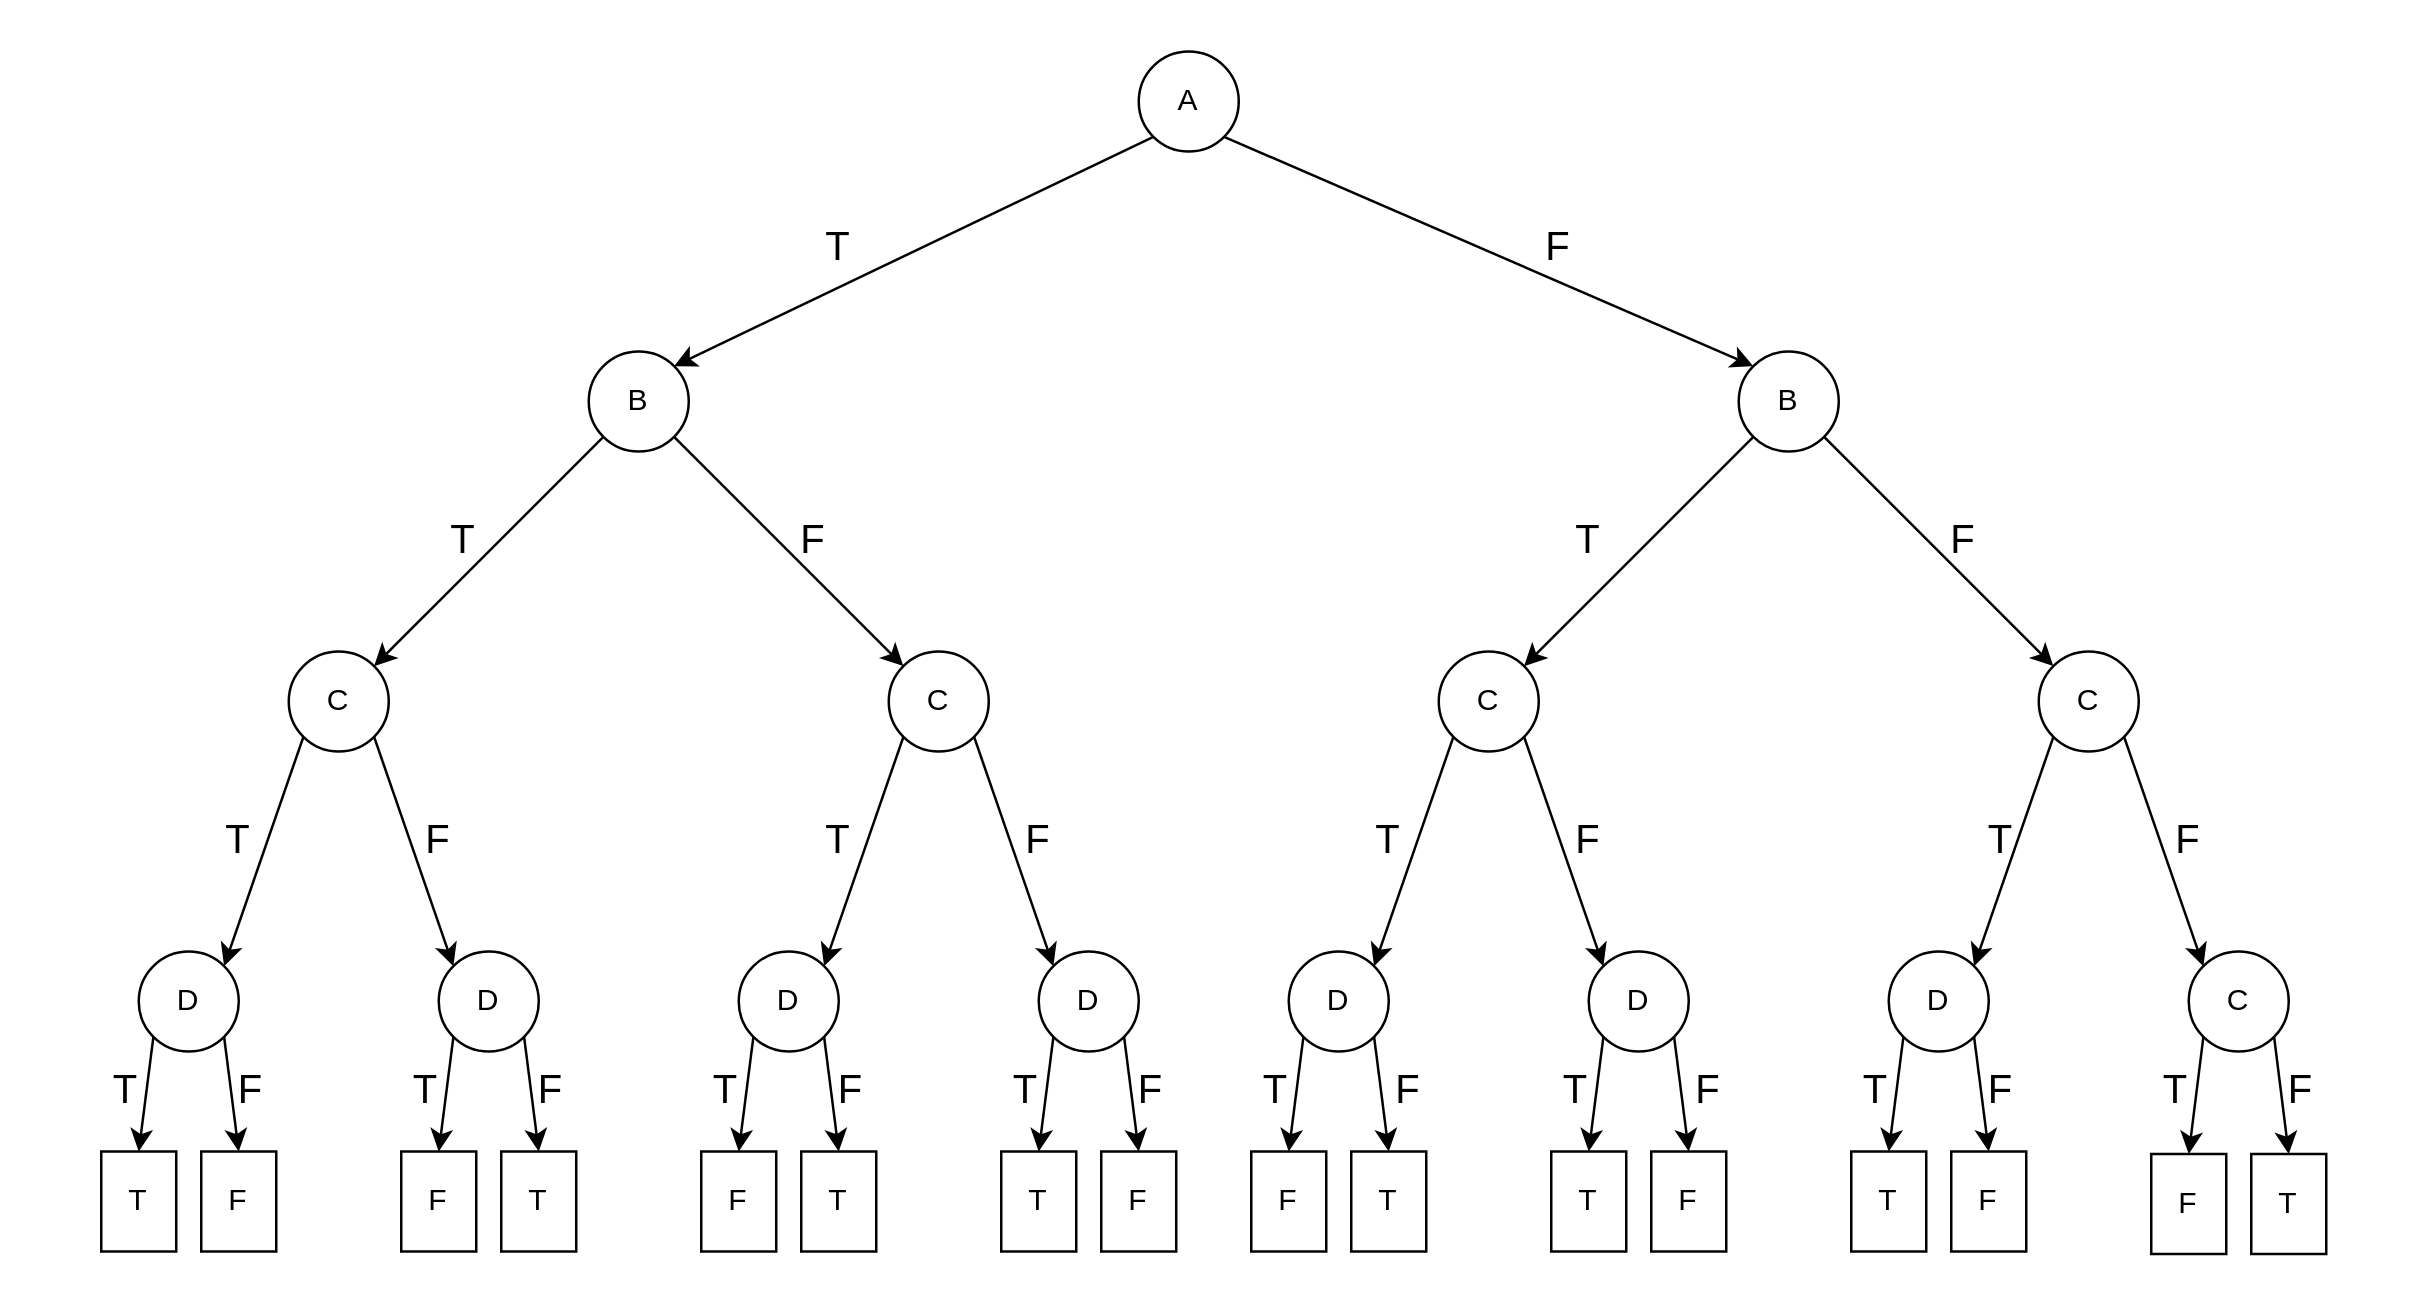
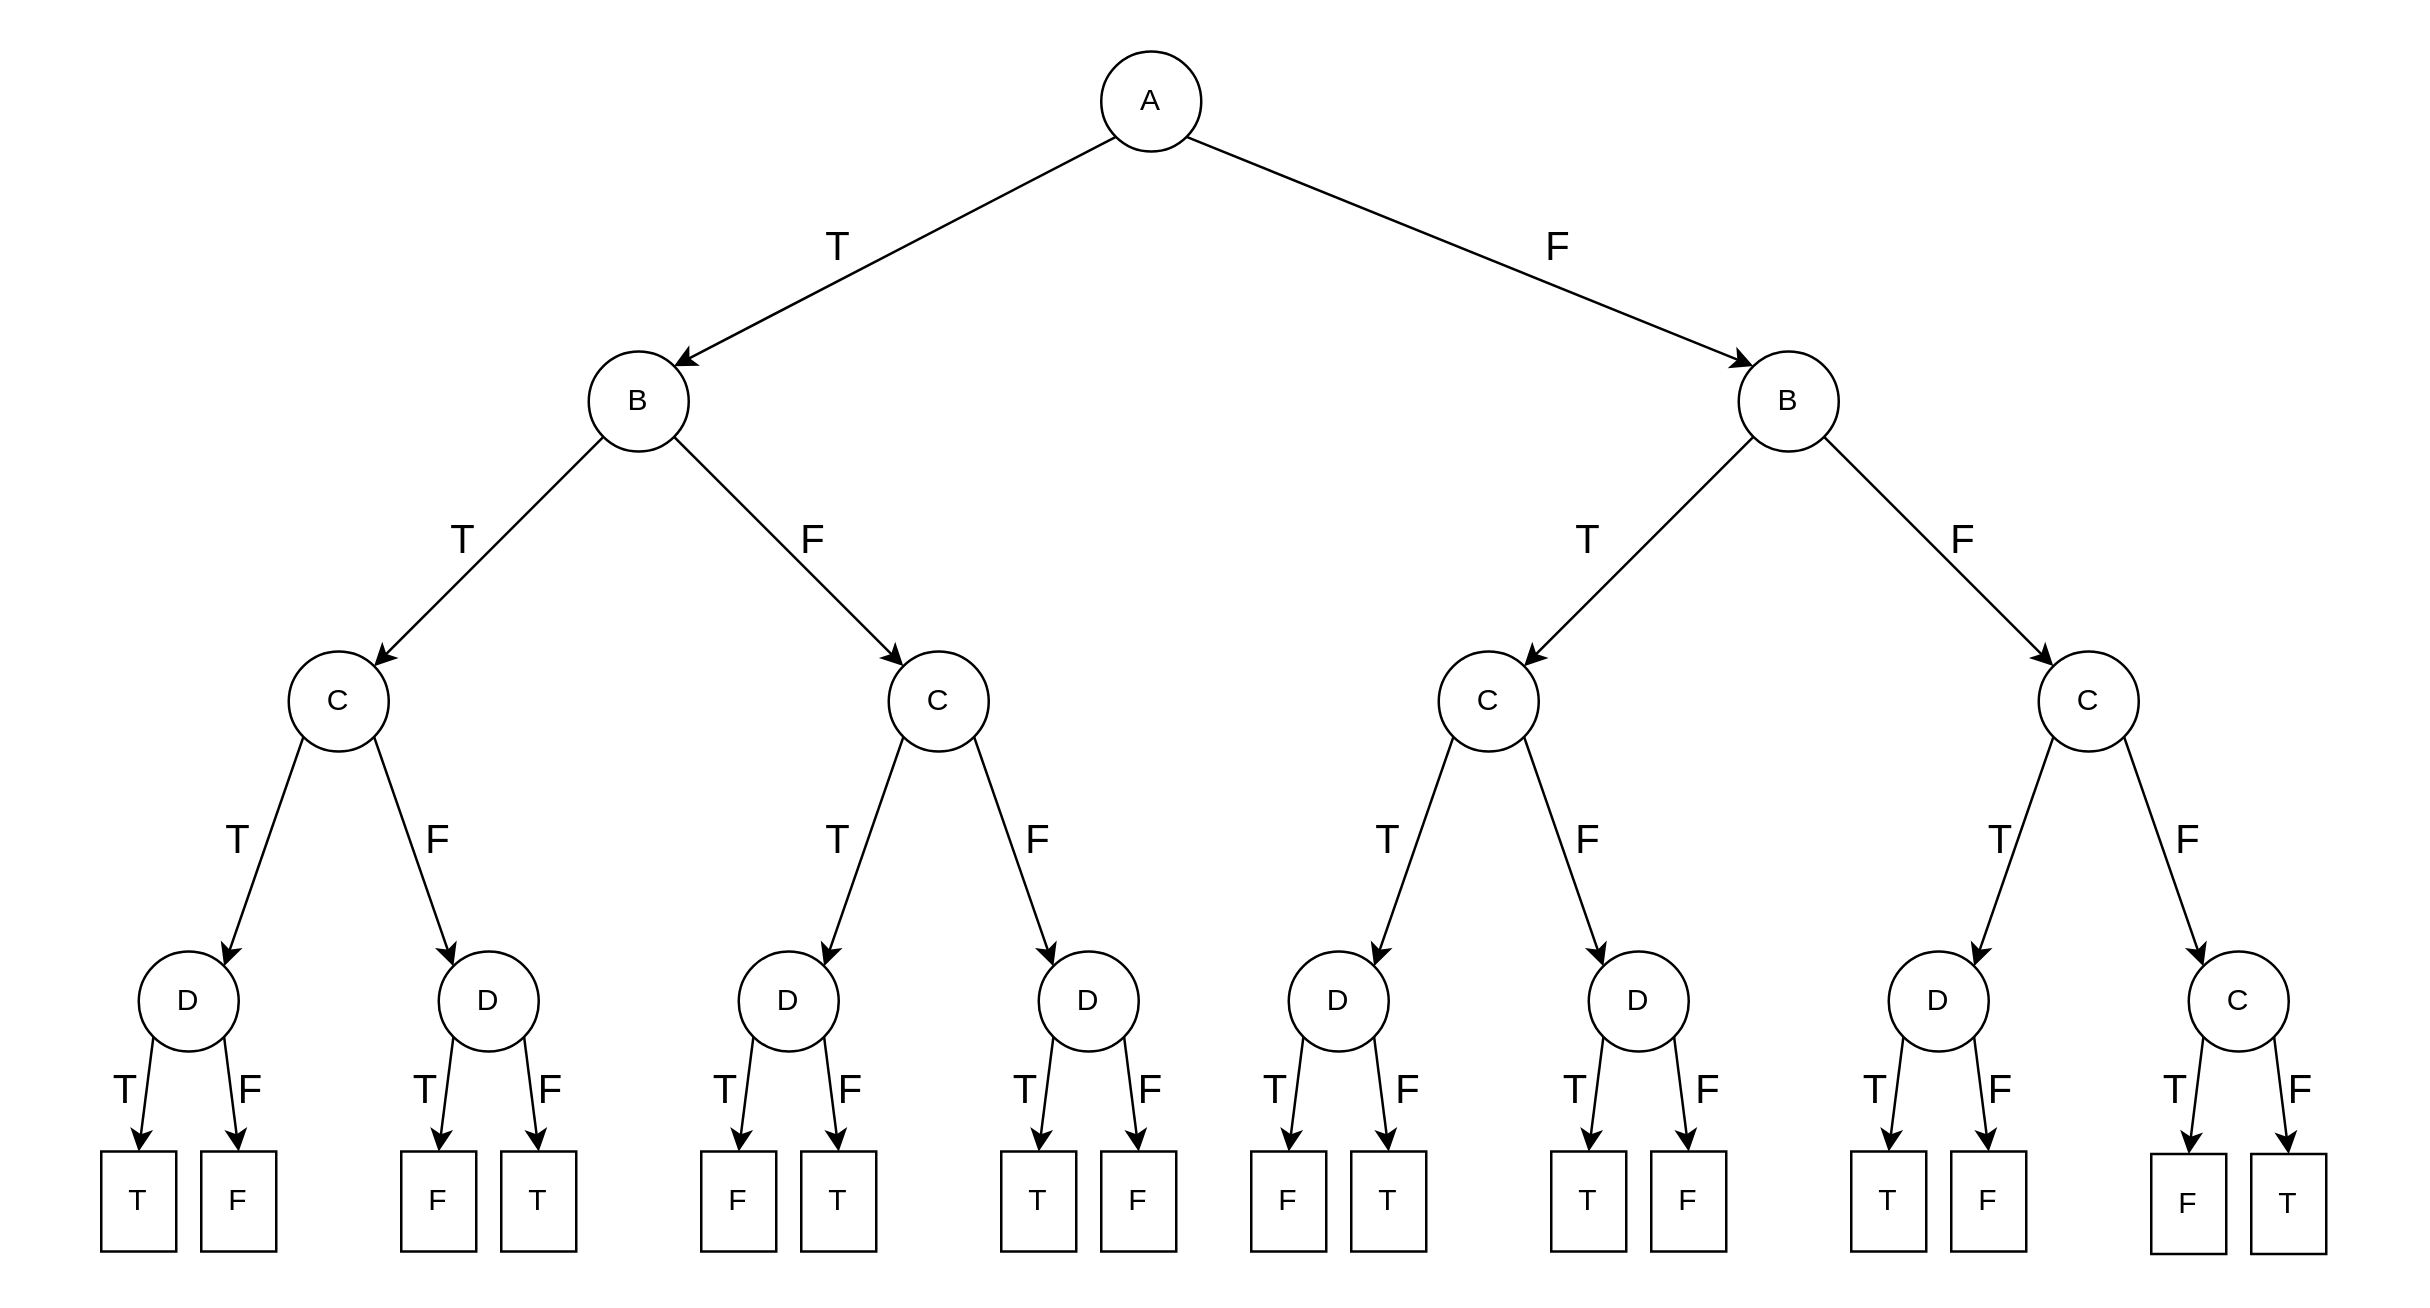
node "A": moved (1189, 101) -> (1151, 101)
